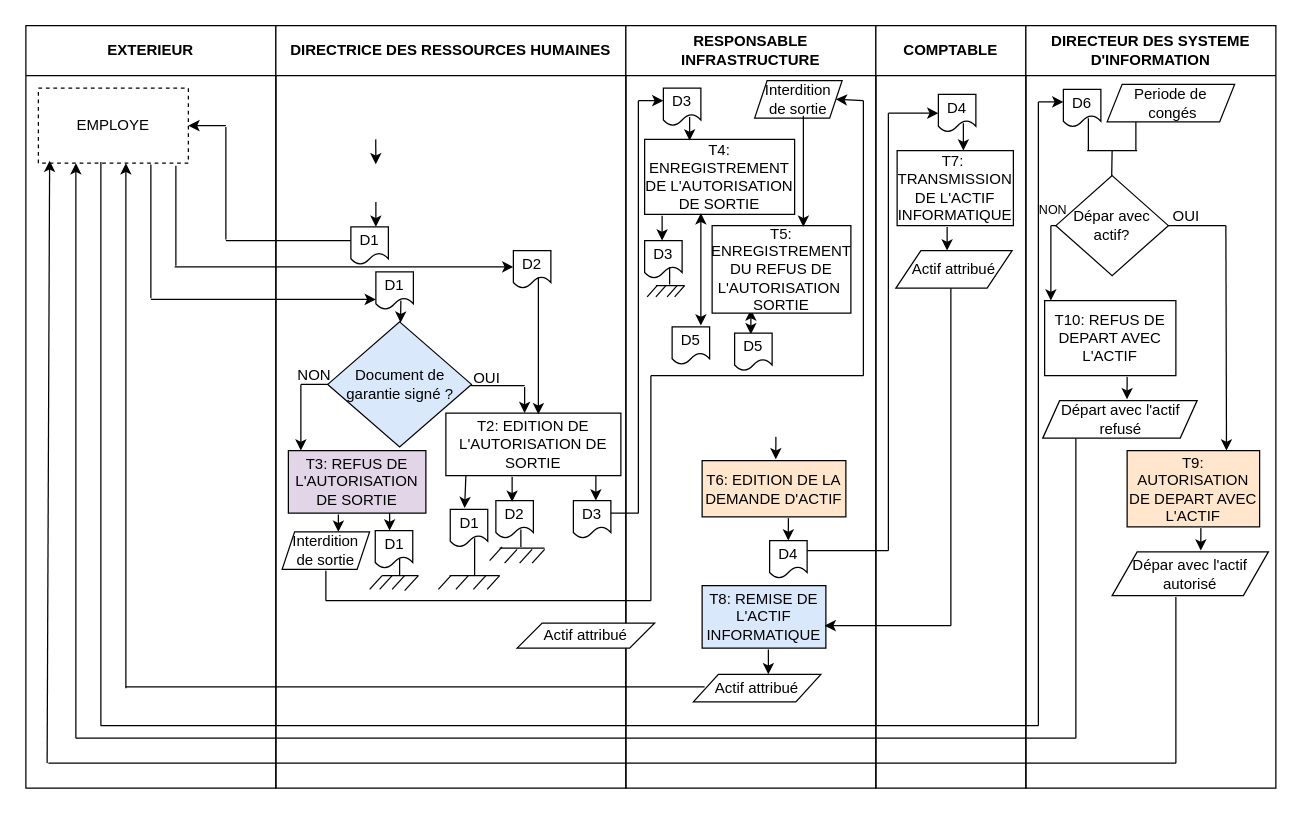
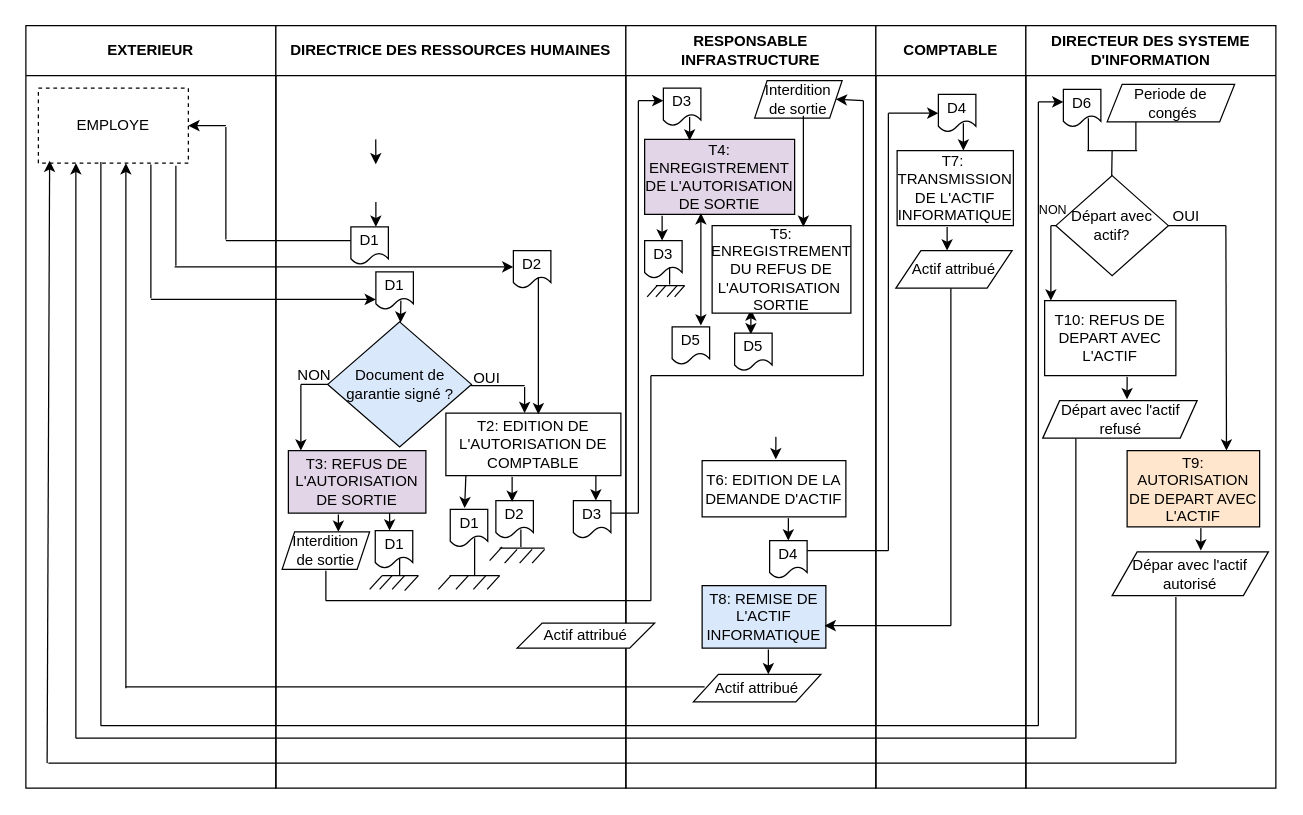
node "T4: ENREGISTREMENT DE L'AUTORISATION DE SORTIE": fillcolor #ffffff -> #e1d5e7
node "Dépar avec actif?": label "Dépar avec actif?" -> "Départ avec actif?"
node "T2: EDITION DE L'AUTORISATION DE SORTIE": label "T2: EDITION DE L'AUTORISATION DE SORTIE" -> "T2: EDITION DE L'AUTORISATION DE COMPTABLE"
node "T6: EDITION DE LA DEMANDE D'ACTIF": fillcolor #ffe6cc -> #ffffff
